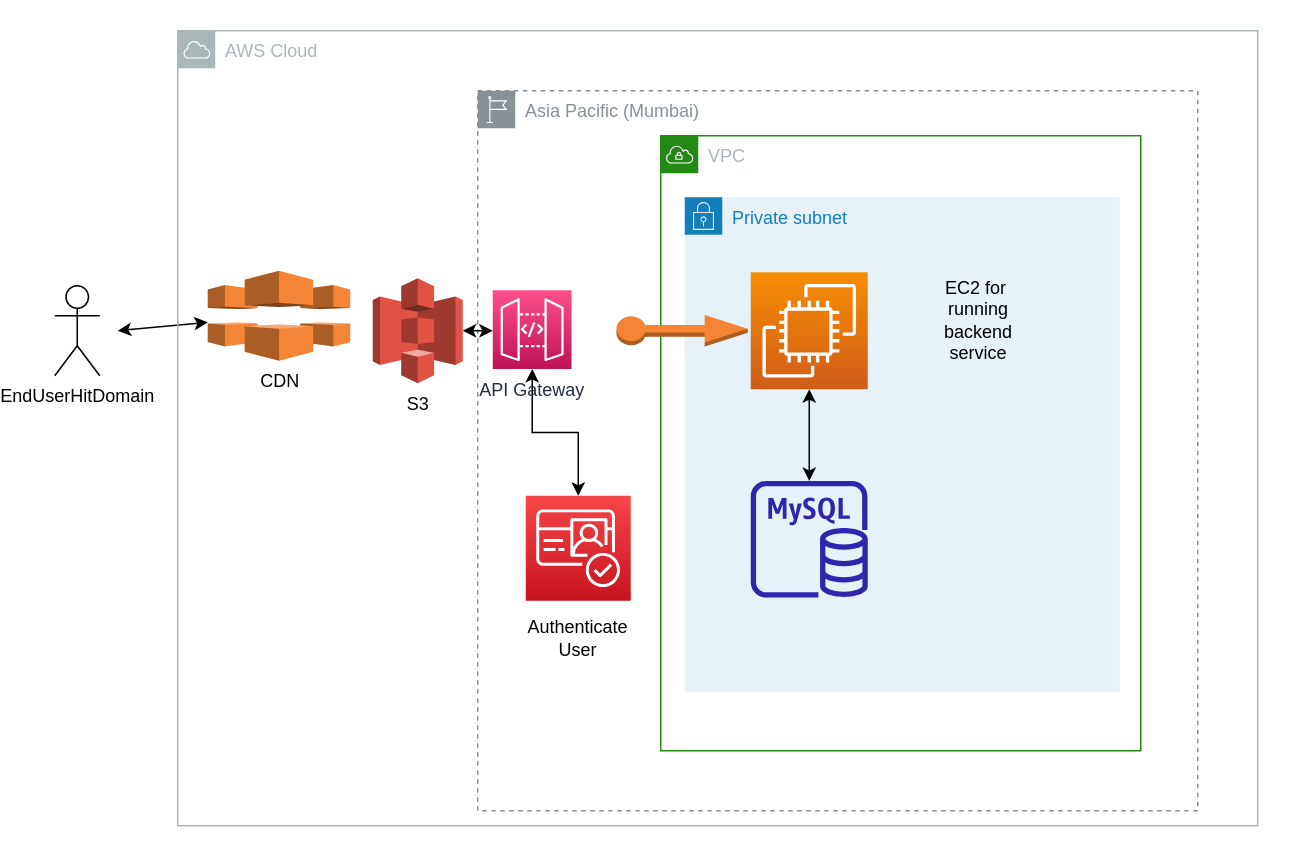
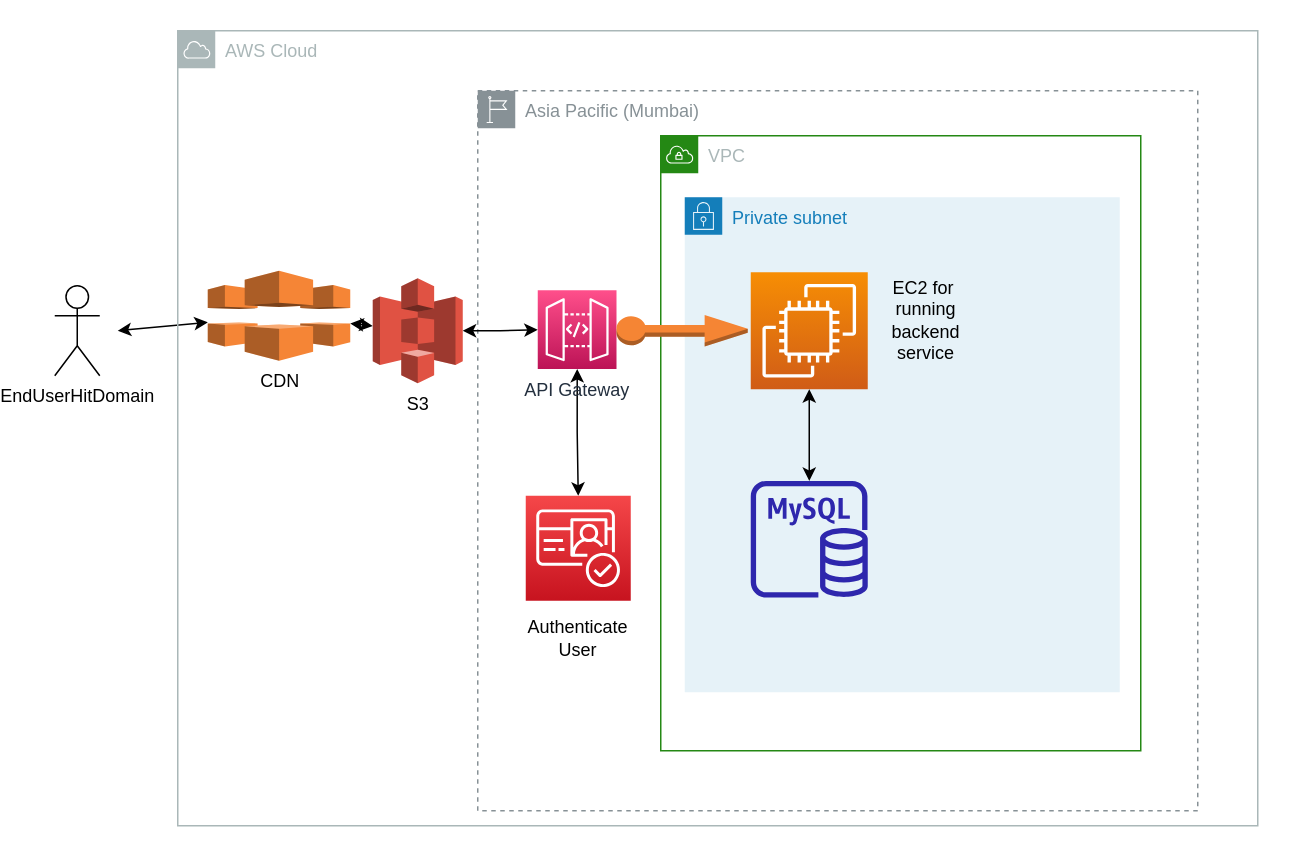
node "EC2 for running backend service": moved (979, 320) -> (926, 320)
edge "CDN" -- "S3": added
node "API Gateway": moved (532, 330) -> (577, 330)
